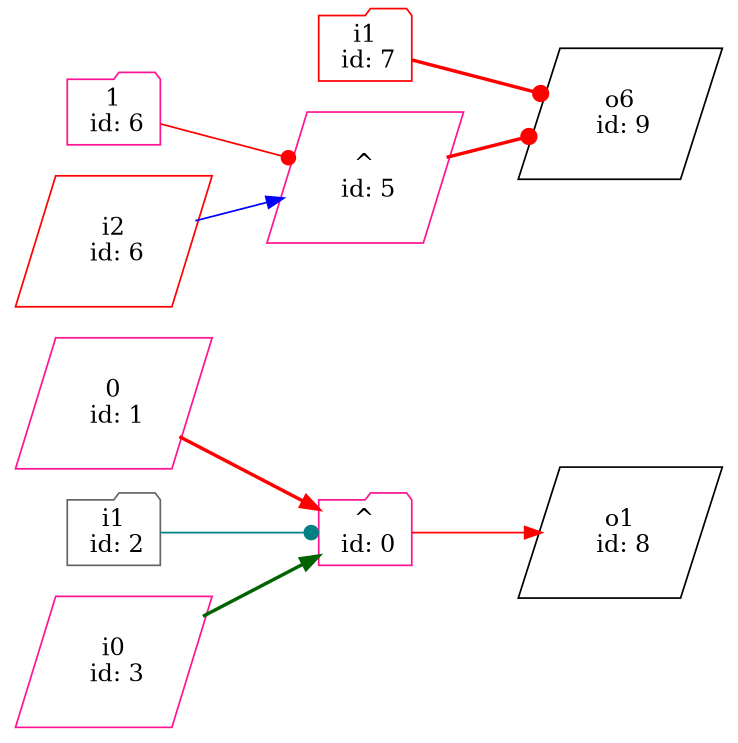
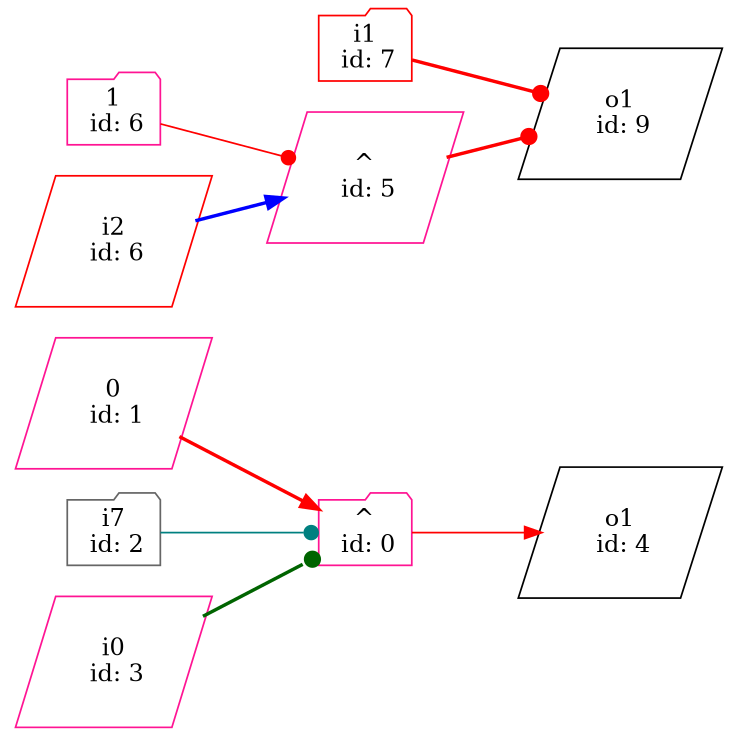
node "o6 id: 9": label "o6 id: 9" -> "o1 id: 9"
edge "i2 id: 6" -> "^ id: 5": style solid -> bold
node "i1 id: 2": label "i1 id: 2" -> "i7 id: 2"
node "o1 id: 8": label "o1 id: 8" -> "o1 id: 4"
edge "i0 id: 3" -> "^ id: 0": arrowhead normal -> dot
